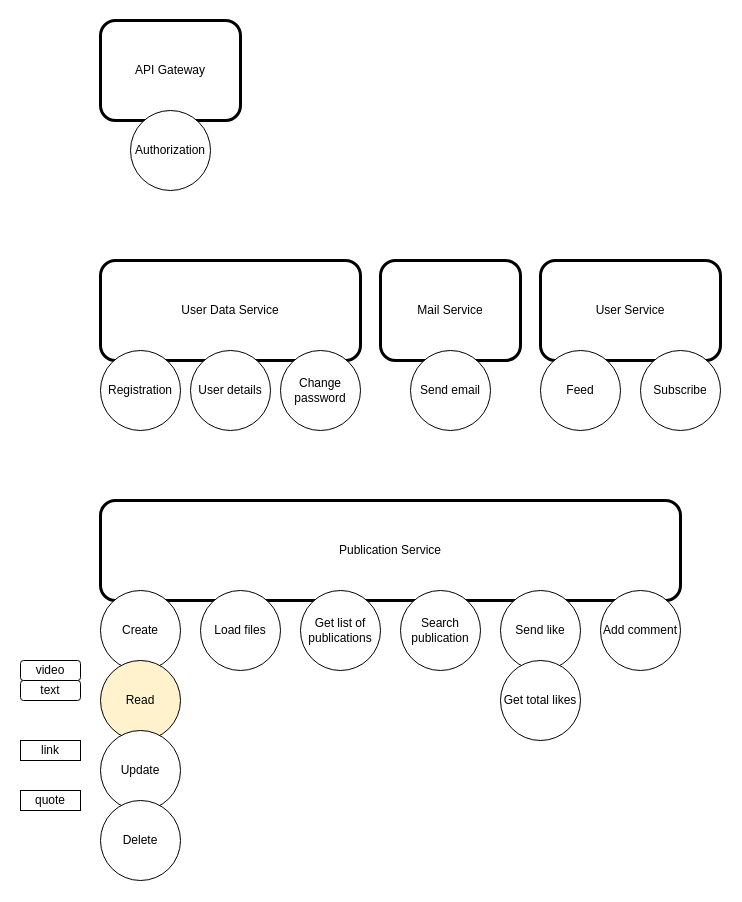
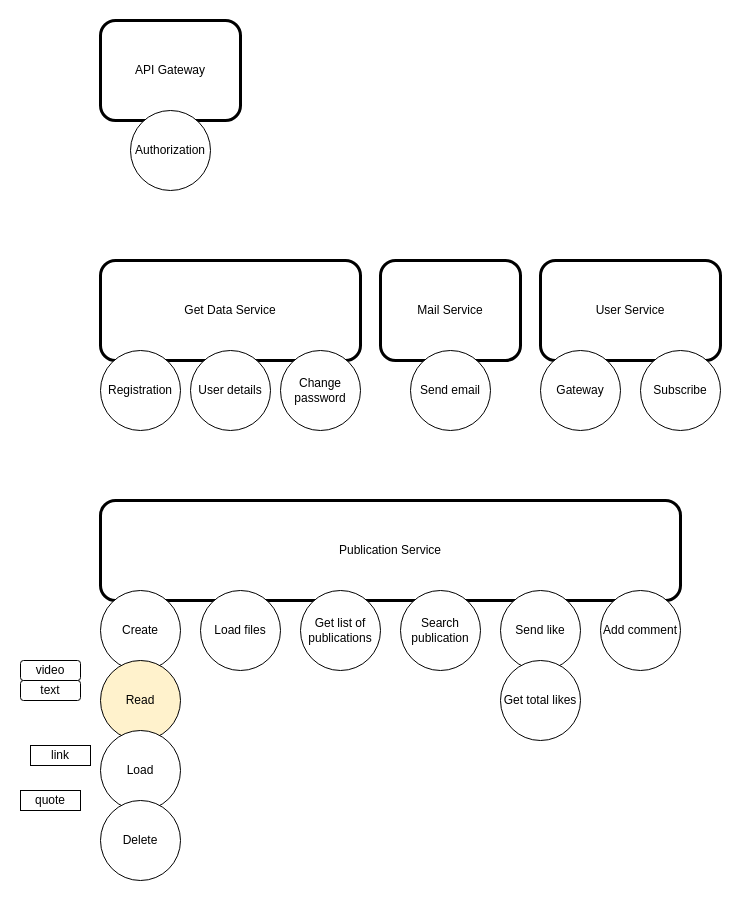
node "User Data Service": label "User Data Service" -> "Get Data Service"
node "Feed": label "Feed" -> "Gateway"
node "link": moved (51, 751) -> (61, 756)
node "Update": label "Update" -> "Load"
